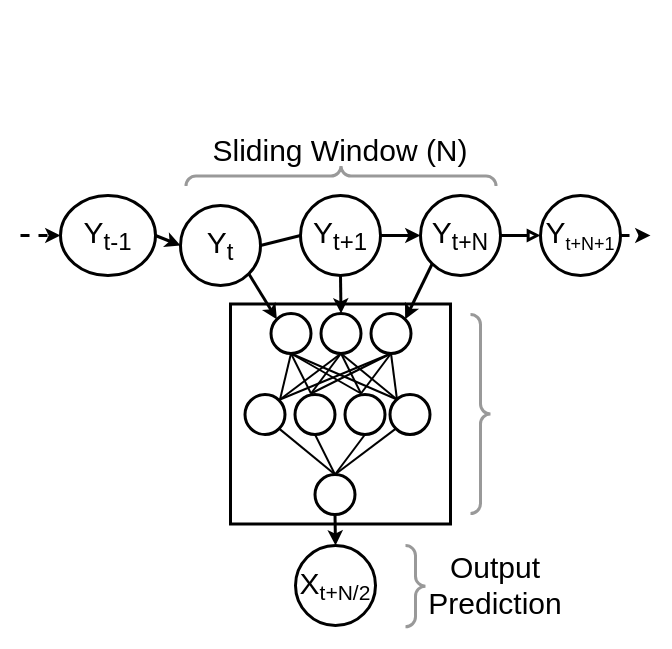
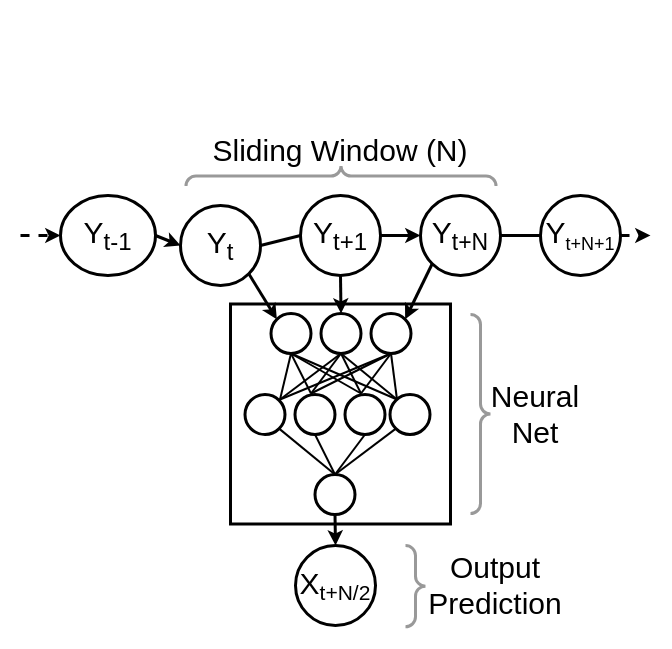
edge "Yt+N" -> "Yt+N+1": arrowhead block -> none
node "Neural Net": added
